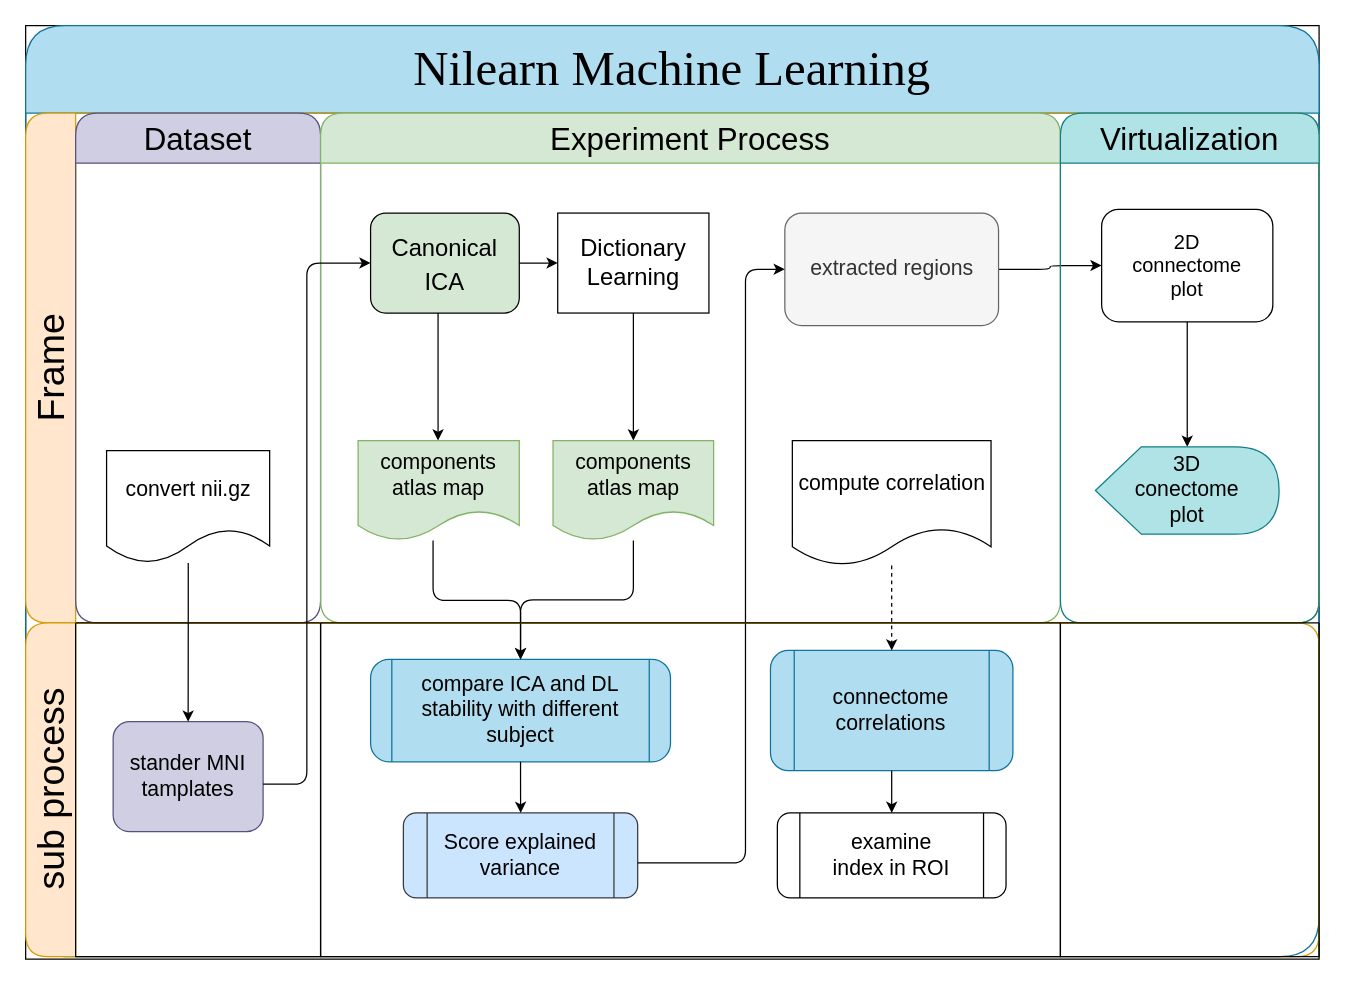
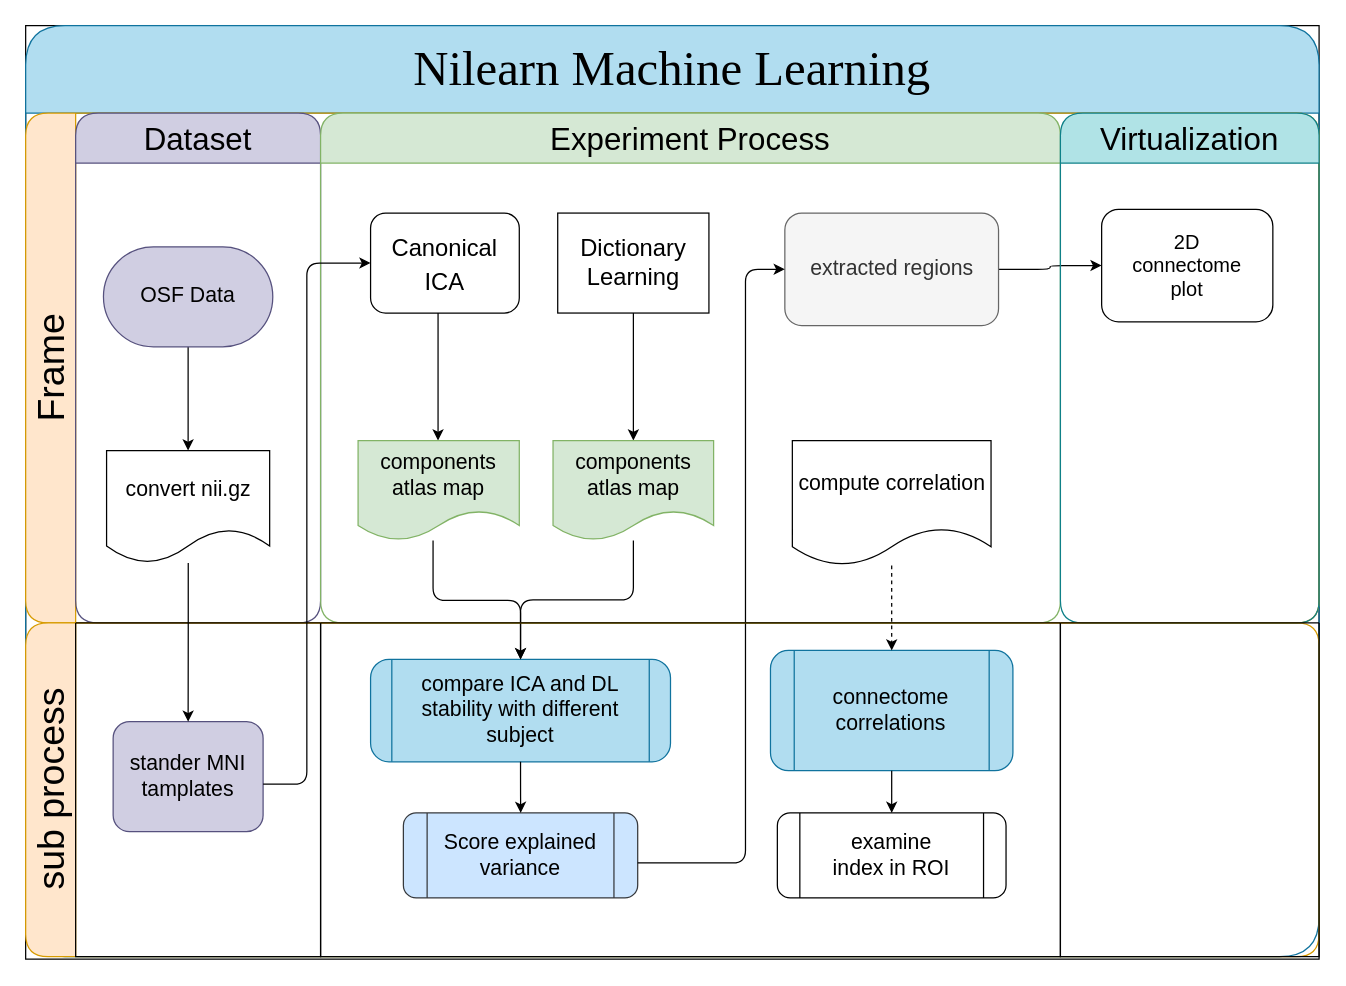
node "Canonical ICA": fillcolor #d5e8d4 -> #ffffff
edge "Canonical ICA" -> "Dictionary Learning": removed
node "OSF Data": added
edge "2D connectome plot" -> "3D conectome plot": removed
edge "OSF Data" -> "convert nii.gz": added
node "3D conectome plot": removed
